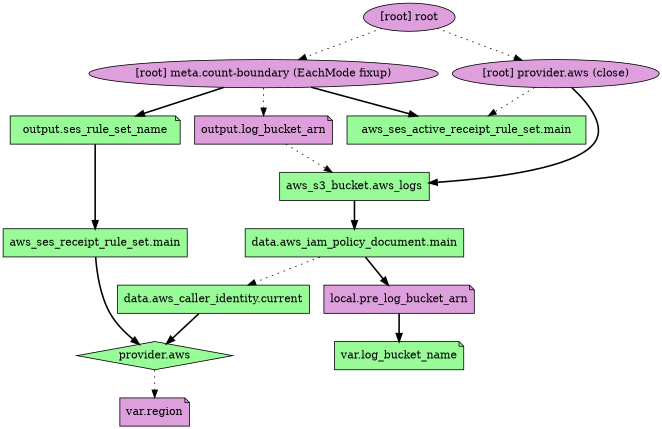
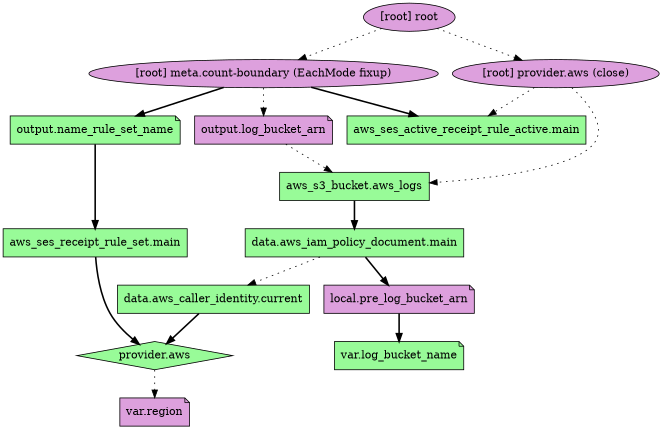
node "output.ses_rule_set_name": label "output.ses_rule_set_name" -> "output.name_rule_set_name"
node "aws_ses_active_receipt_rule_set.main": label "aws_ses_active_receipt_rule_set.main" -> "aws_ses_active_receipt_rule_active.main"
edge "[root] provider.aws (close)" -> "aws_s3_bucket.aws_logs": style bold -> dotted
